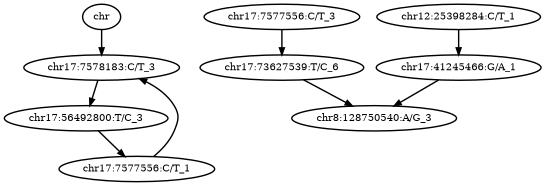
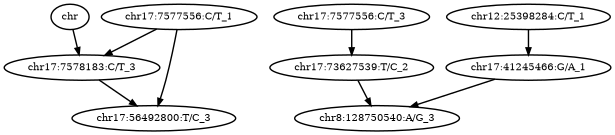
node "chr17:73627539:T/C_6": label "chr17:73627539:T/C_6" -> "chr17:73627539:T/C_2"
edge "chr17:56492800:T/C_3" -> "chr17:7577556:C/T_1": reversed
